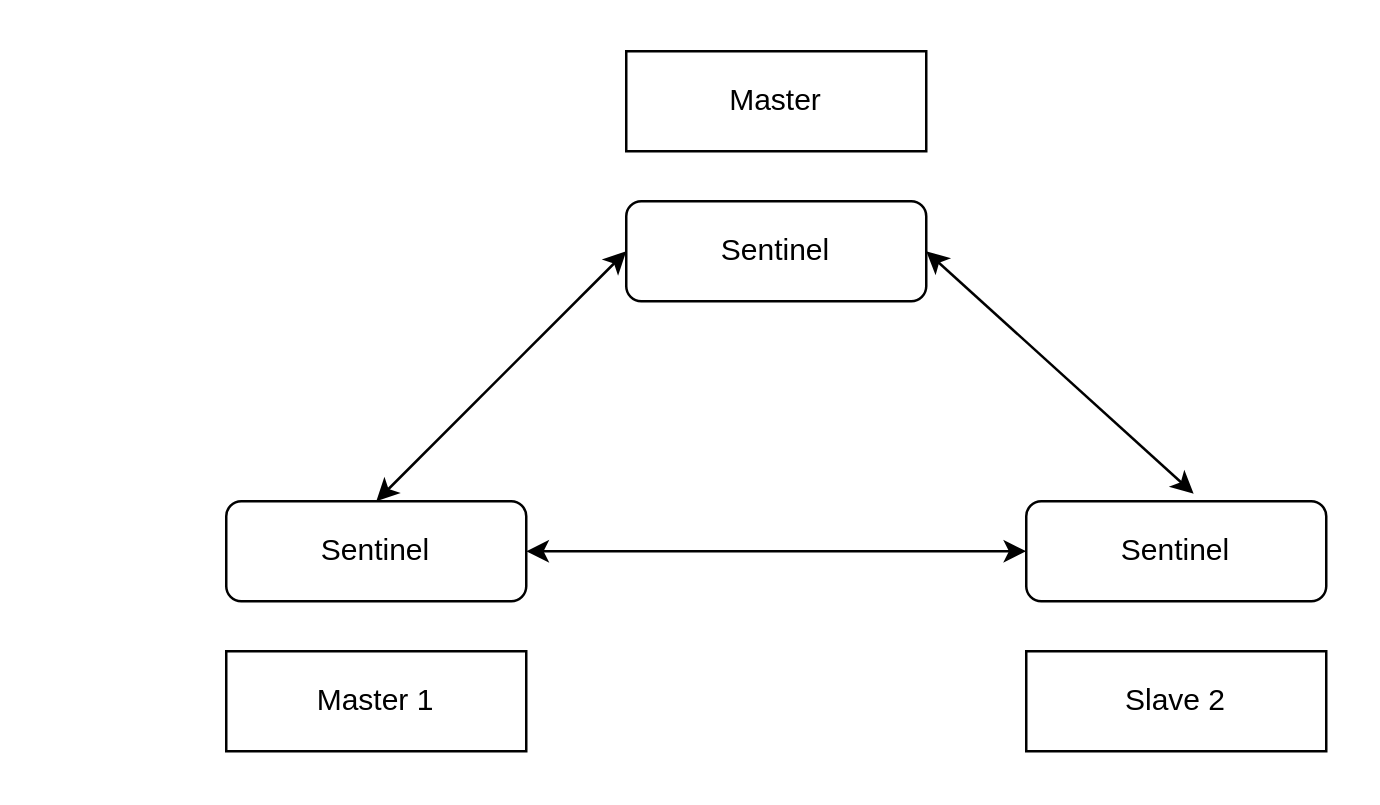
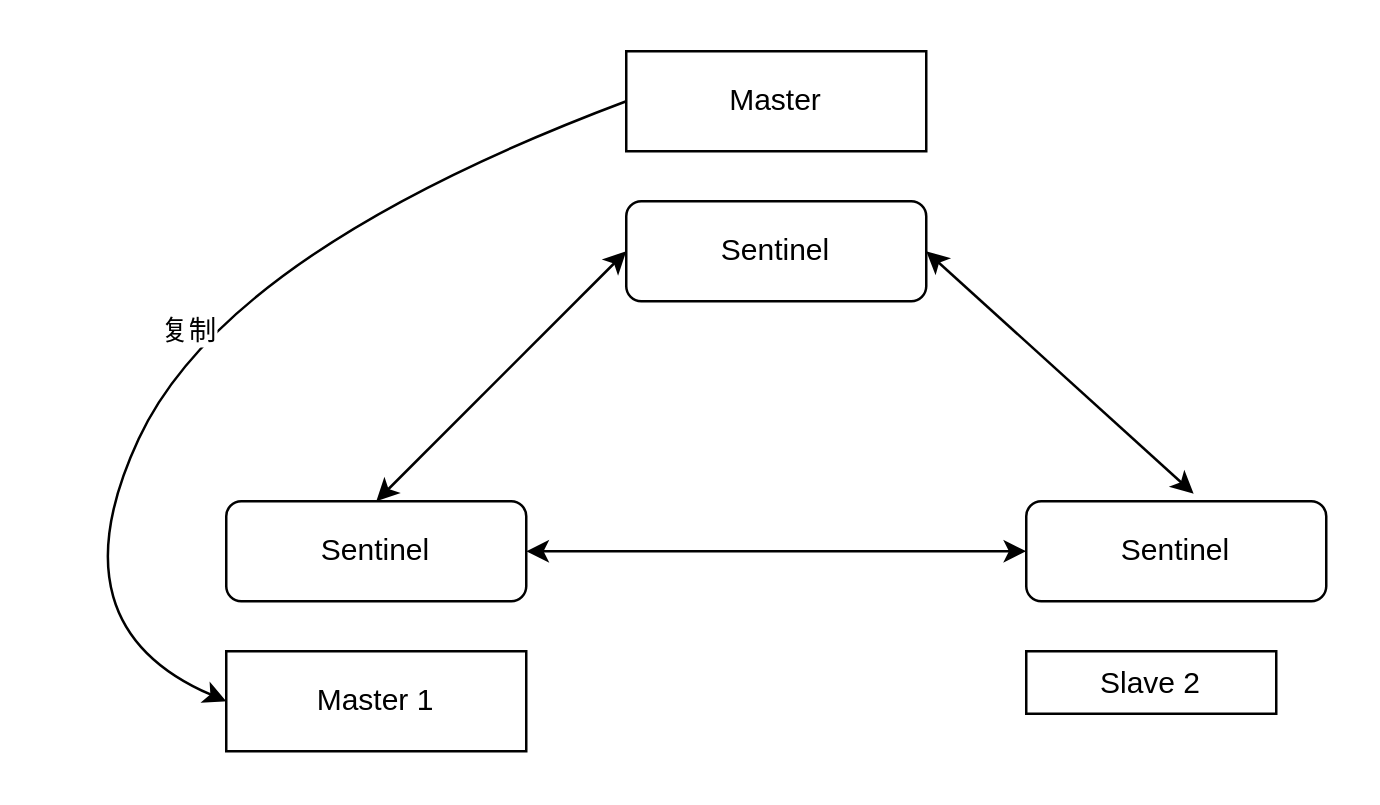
edge "Master" -> "Master 1": added, label "复制"
node "Slave 2": size 300x100 -> 250x63
